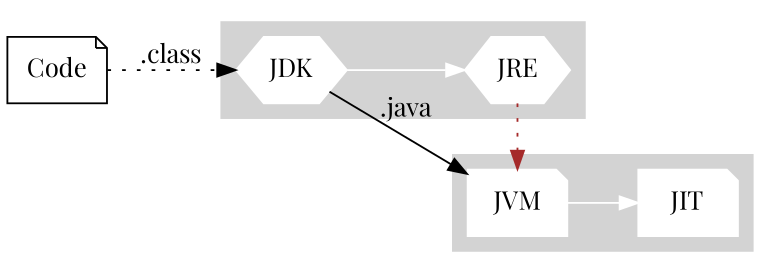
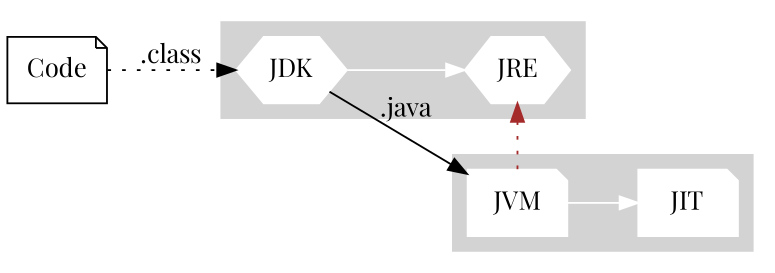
edge "JRE" -> "JVM": reversed
